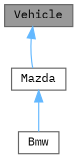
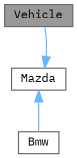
edge "Mazda" -> "Vehicle": reversed
